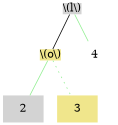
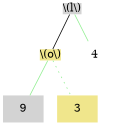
node "2": label "2" -> "9"
